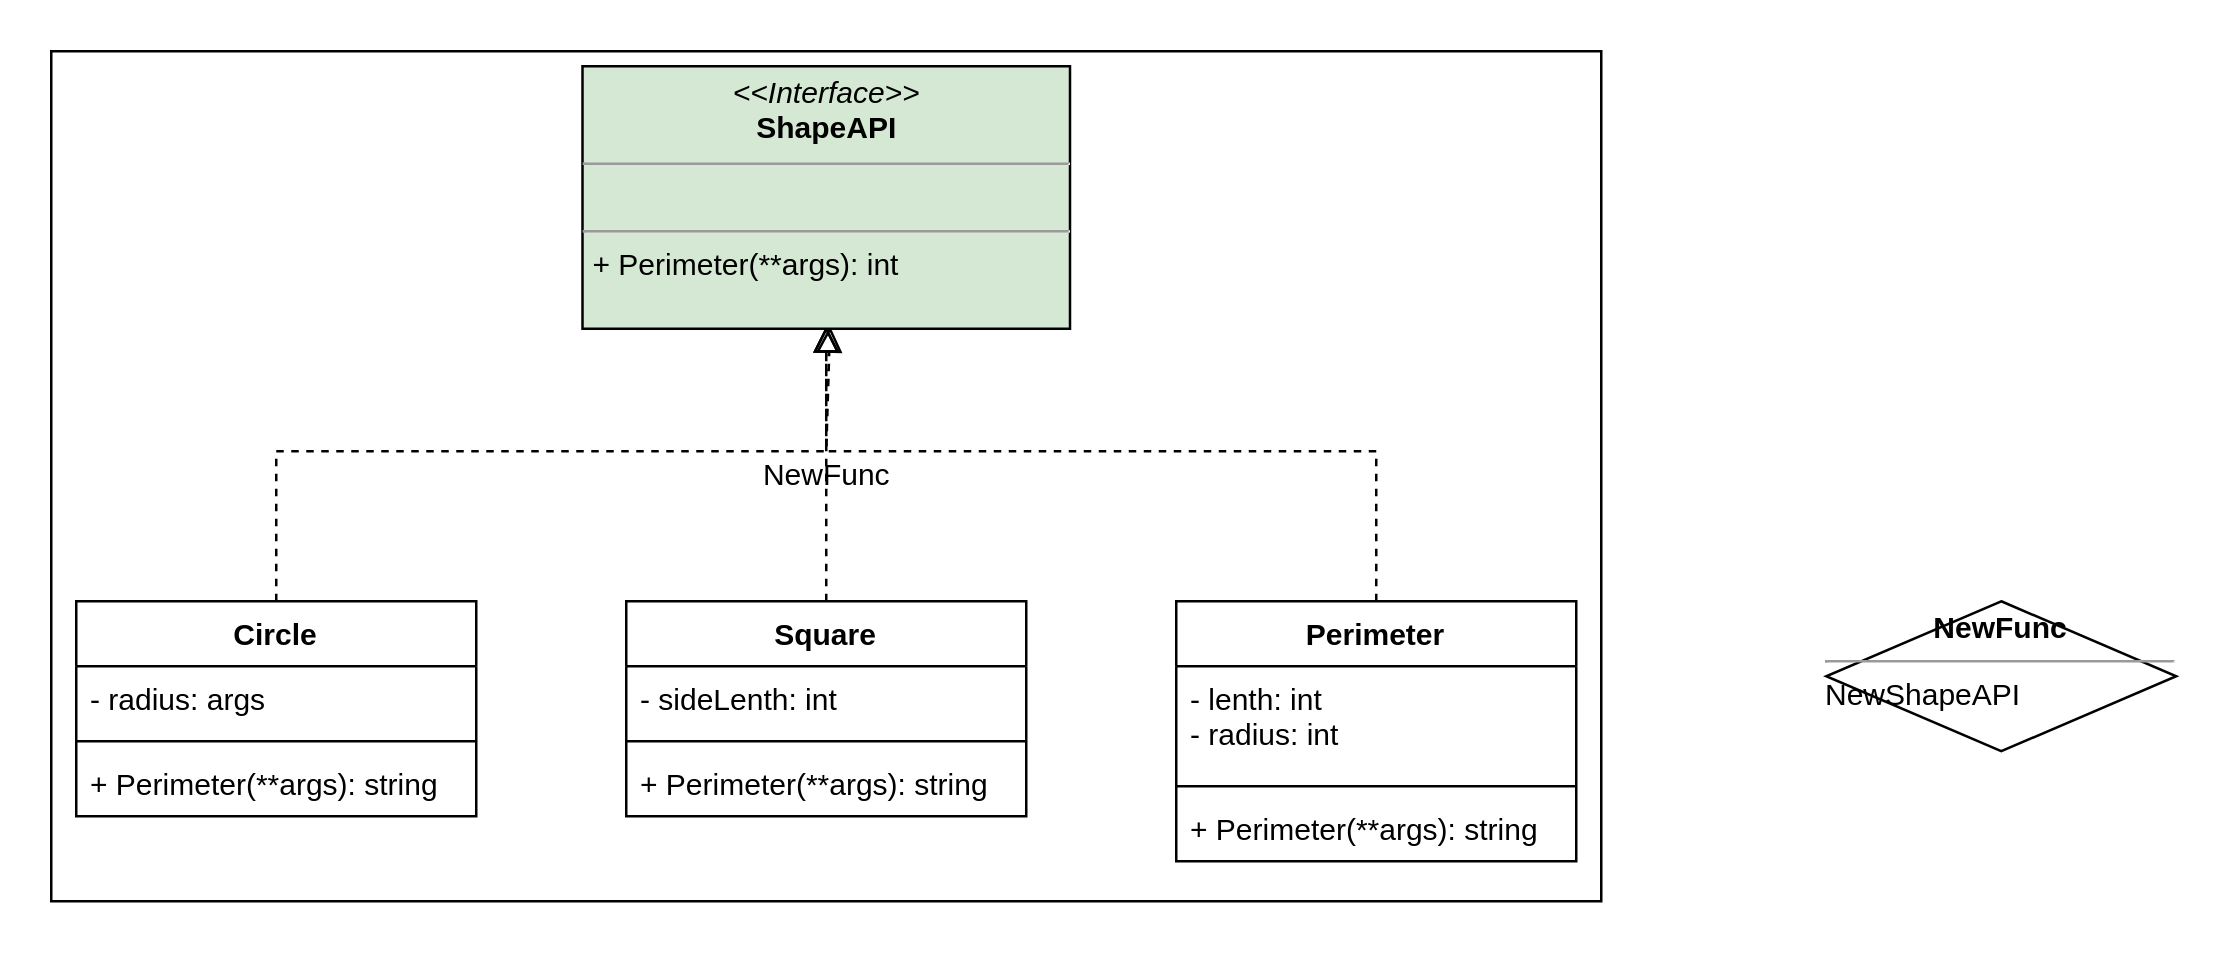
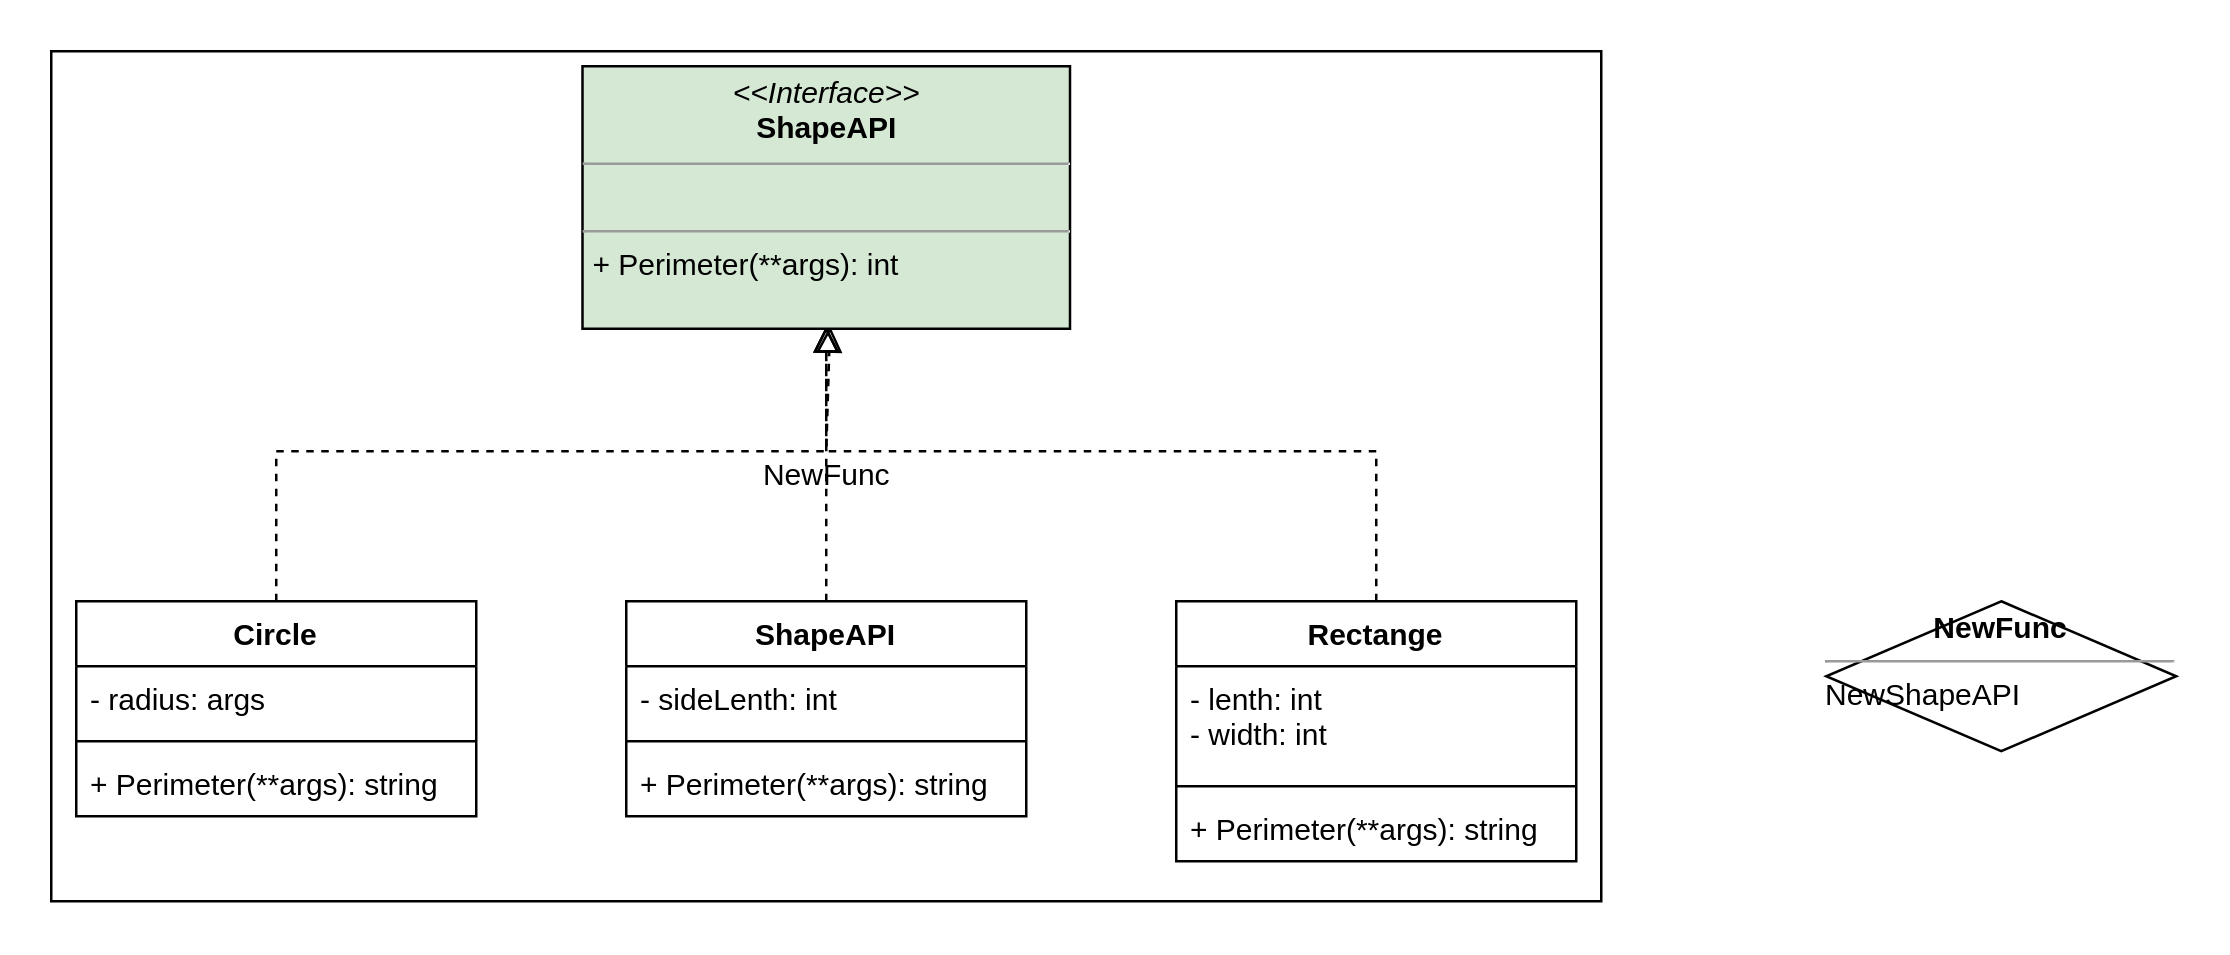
node "Square": label "Square" -> "ShapeAPI"
node "Perimeter": label "Perimeter" -> "Rectange"
node "- lenth: int - radius: int": label "- lenth: int - radius: int" -> "- lenth: int - width: int"
